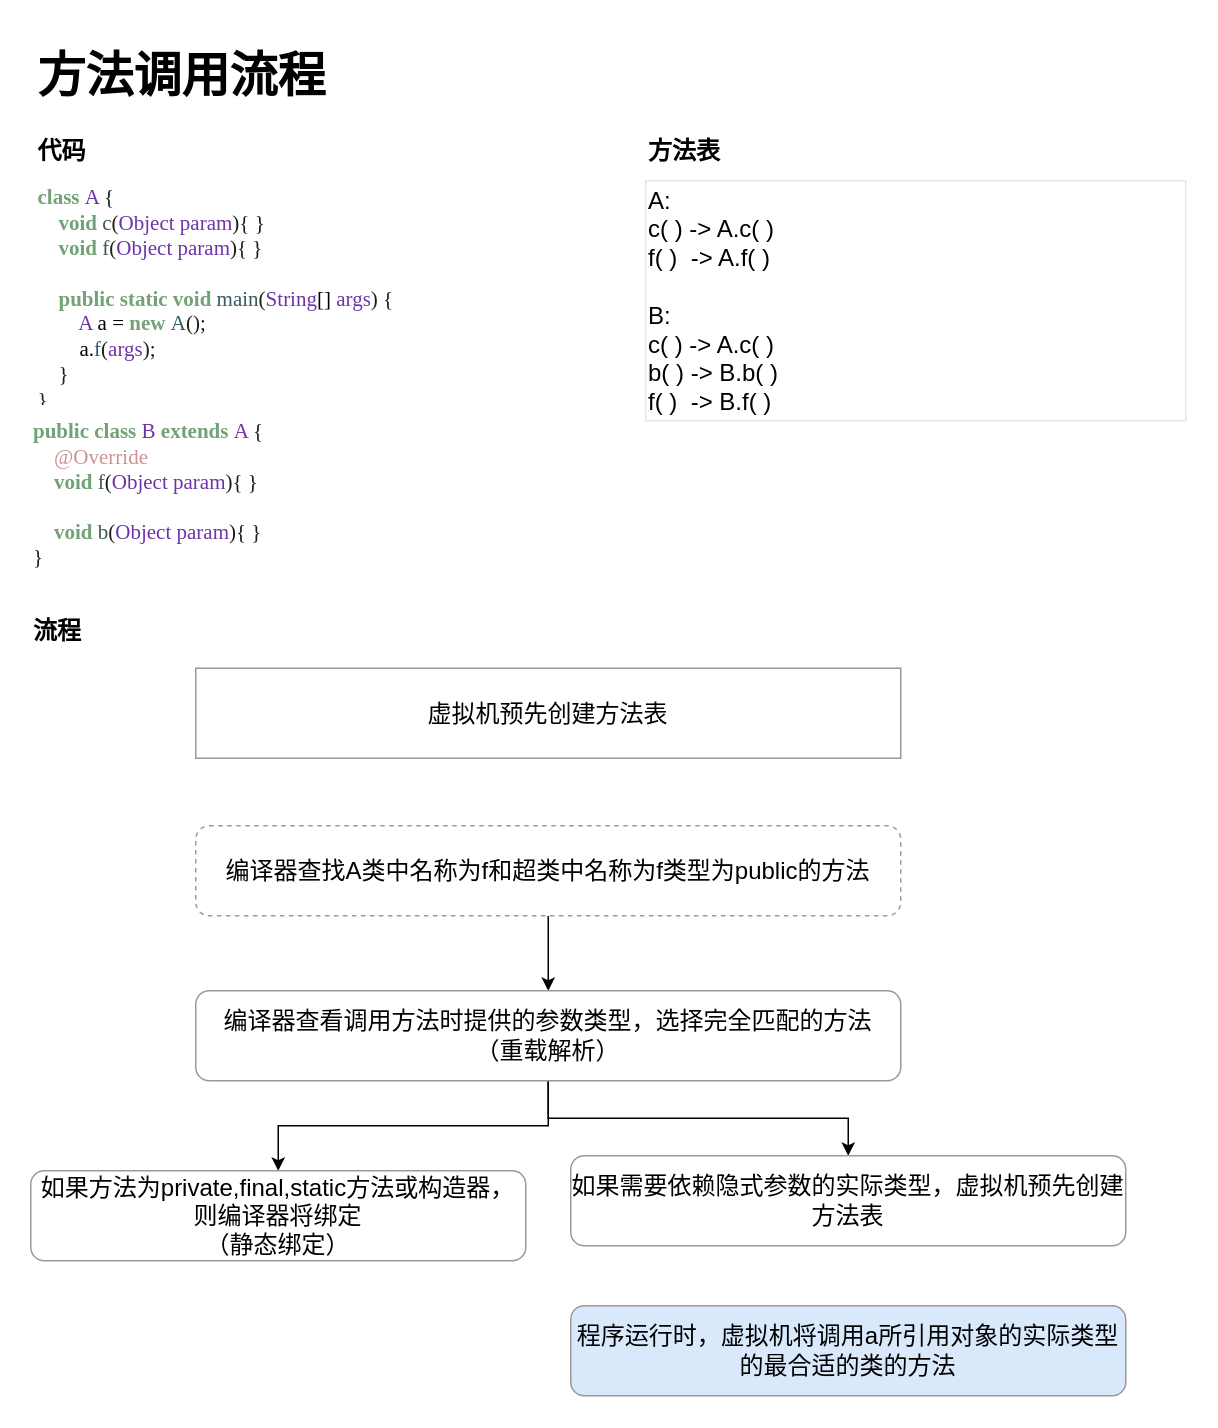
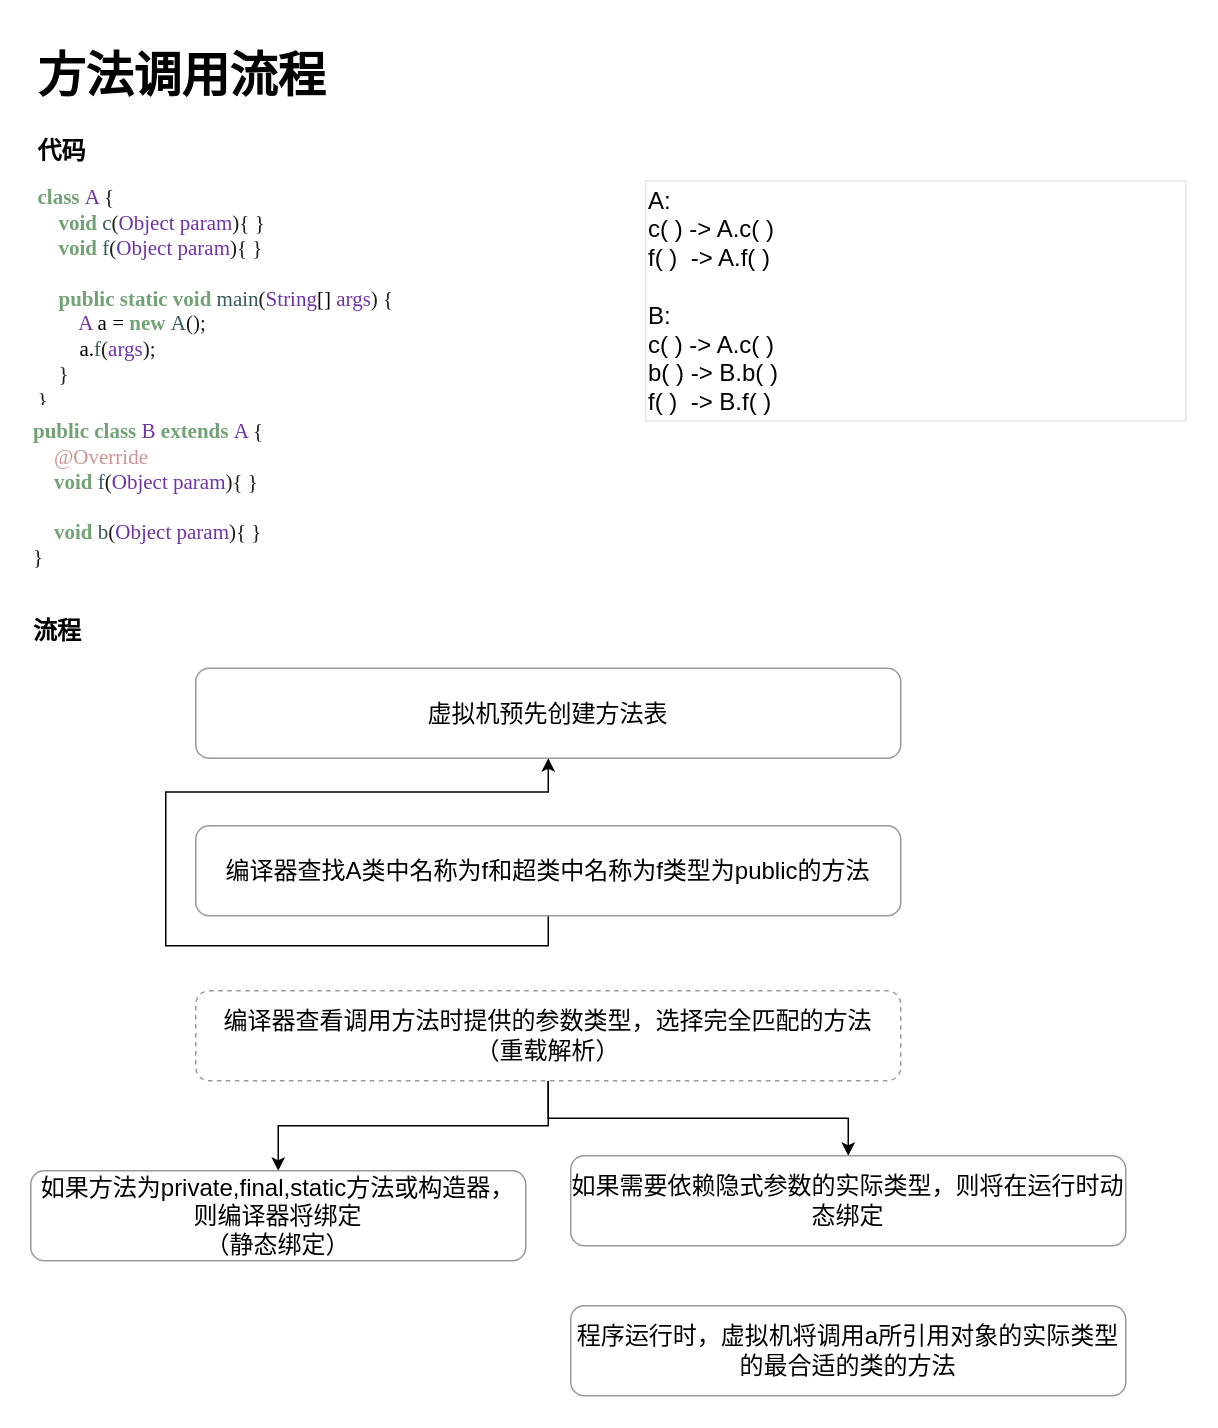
node "方法表": removed
node "虚拟机预先创建方法表": shape rectangle -> rounded rectangle
node "编译器查找A类中名称为f和超类中名称为f类型为public的方法": style dashed -> solid
edge "编译器查找A类中名称为f和超类中名称为f类型为public的方法" -> "编译器查看调用方法时提供的参数类型，选择完全匹配的方法 （重载解析）": now "编译器查找A类中名称为f和超类中名称为f类型为public的方法" -> "虚拟机预先创建方法表"
node "编译器查看调用方法时提供的参数类型，选择完全匹配的方法 （重载解析）": style solid -> dashed
node "如果需要依赖隐式参数的实际类型，虚拟机预先创建方法表": label "如果需要依赖隐式参数的实际类型，虚拟机预先创建方法表" -> "如果需要依赖隐式参数的实际类型，则将在运行时动态绑定"
node "程序运行时，虚拟机将调用a所引用对象的实际类型的最合适的类的方法": fillcolor #dae8fc -> #ffffff
